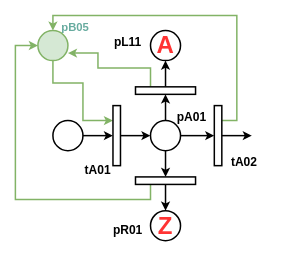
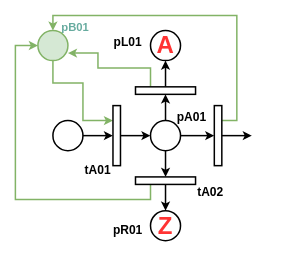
node "pB05": label "pB05" -> "pB01"
node "pL11": label "pL11" -> "pL01"
node "tA02": moved (244, 162) -> (210, 192)
